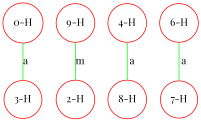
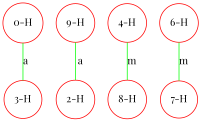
edge "9-H" -- "2-H": label "m" -> "a"
edge "4-H" -- "8-H": label "a" -> "m"
edge "6-H" -- "7-H": label "a" -> "m"
